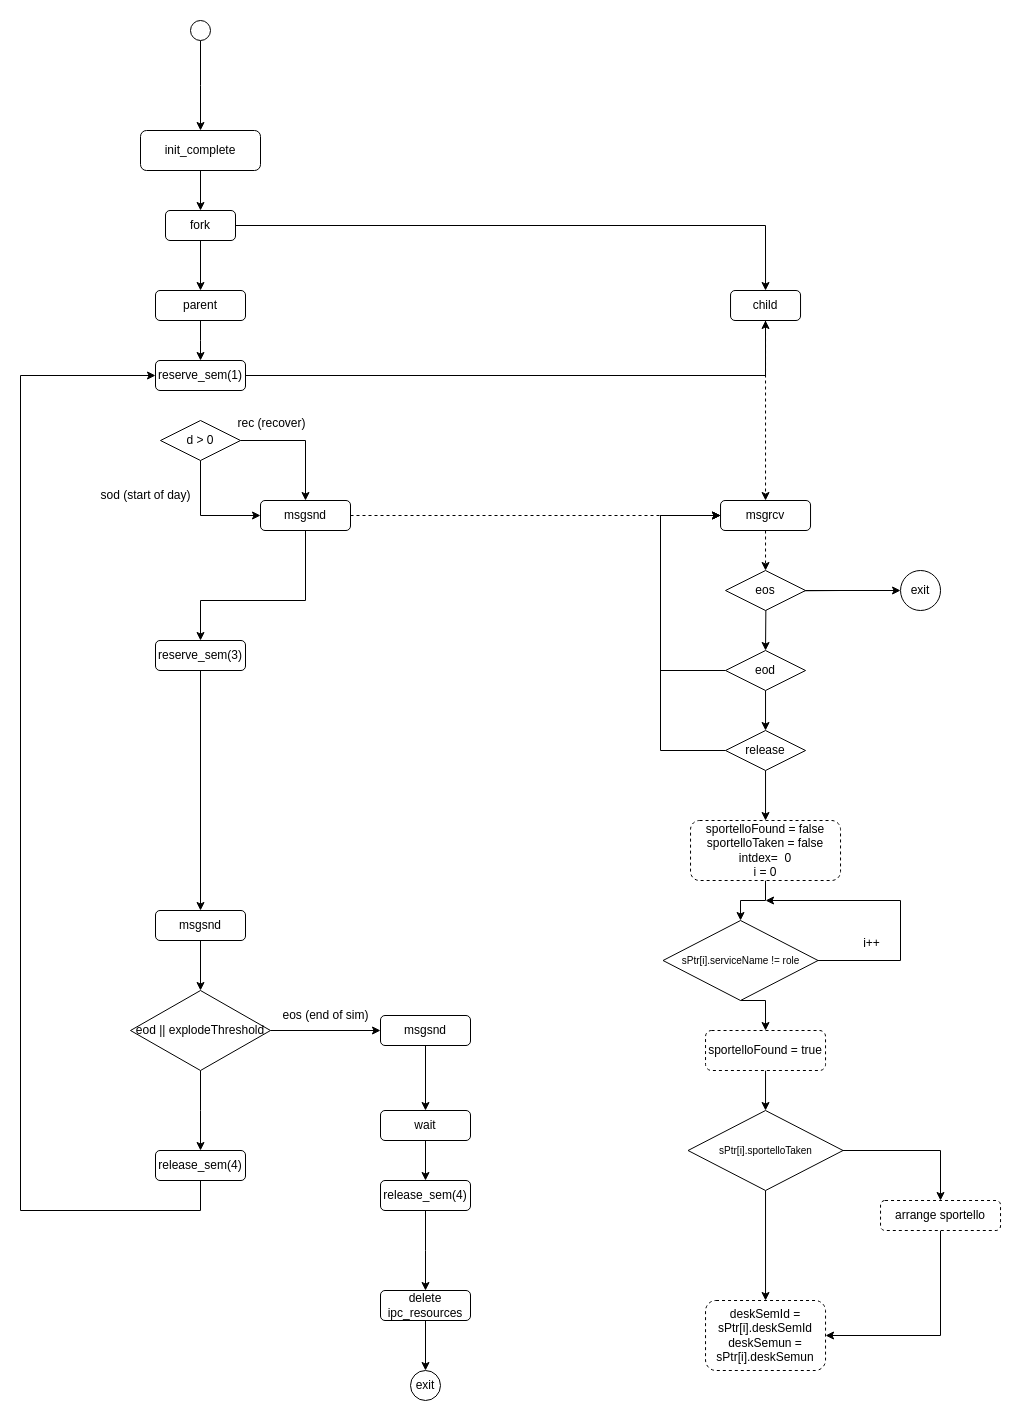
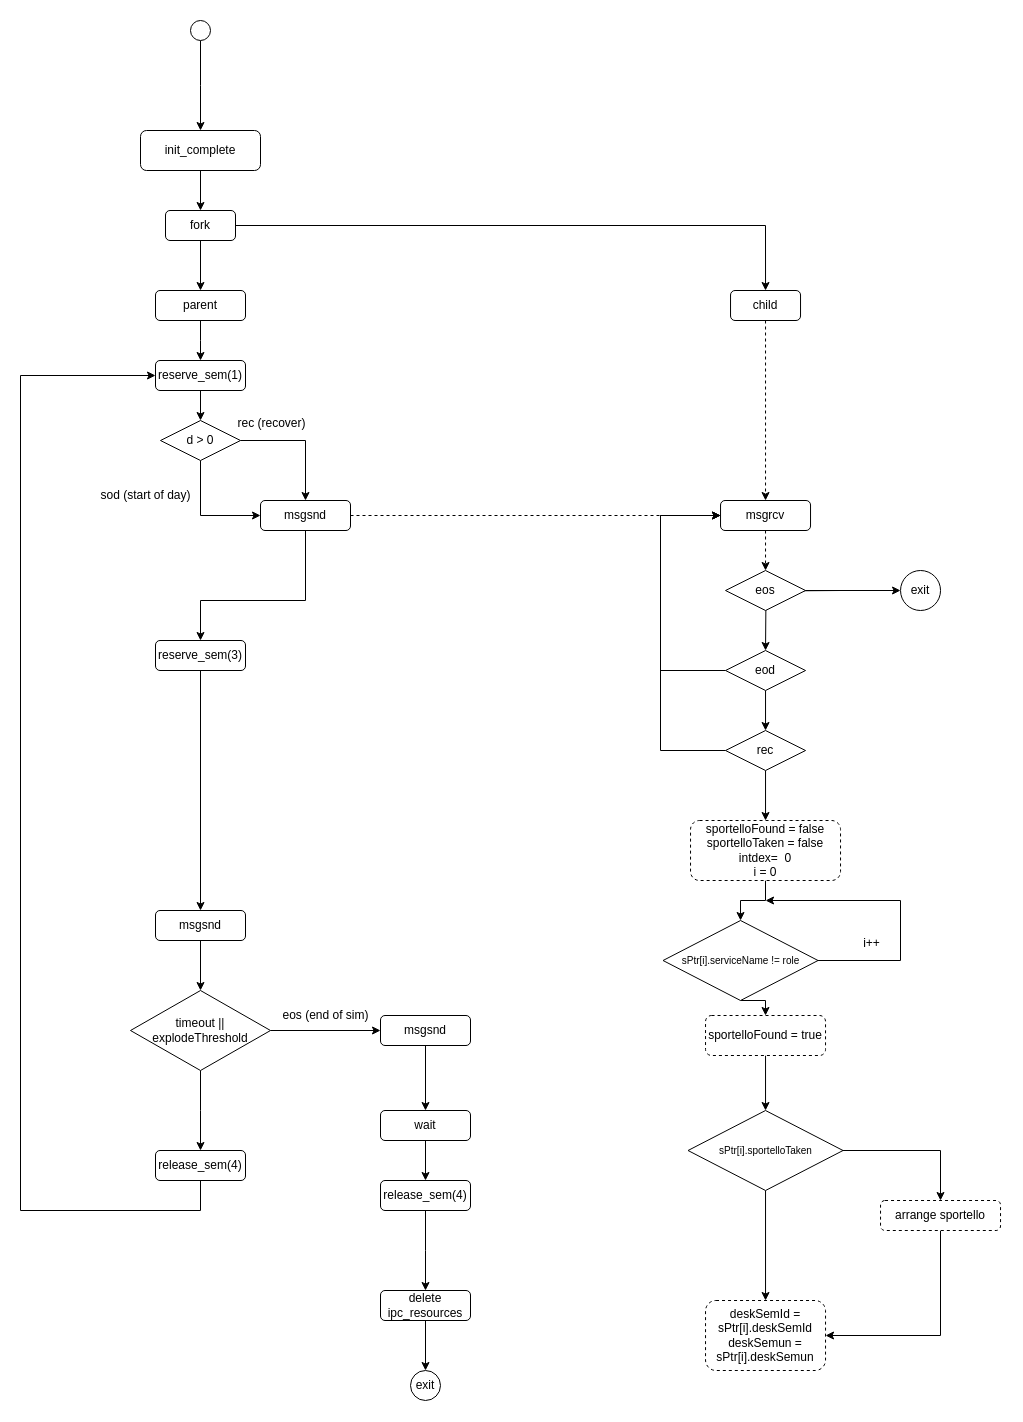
edge "reserve_sem(1)" -> "child": now "reserve_sem(1)" -> "d > 0"
node "release": label "release" -> "rec"
node "eod || explodeThreshold": label "eod || explodeThreshold" -> "timeout || explodeThreshold"
node "sportelloFound = true": moved (766, 1051) -> (766, 1036)
